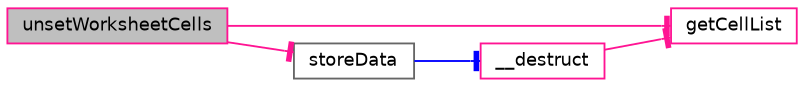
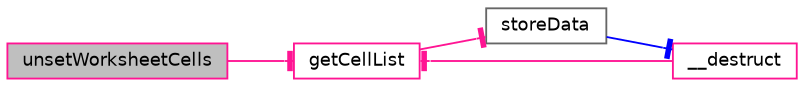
edge "unsetWorksheetCells" -> "storeData": now "getCellList" -> "storeData"
